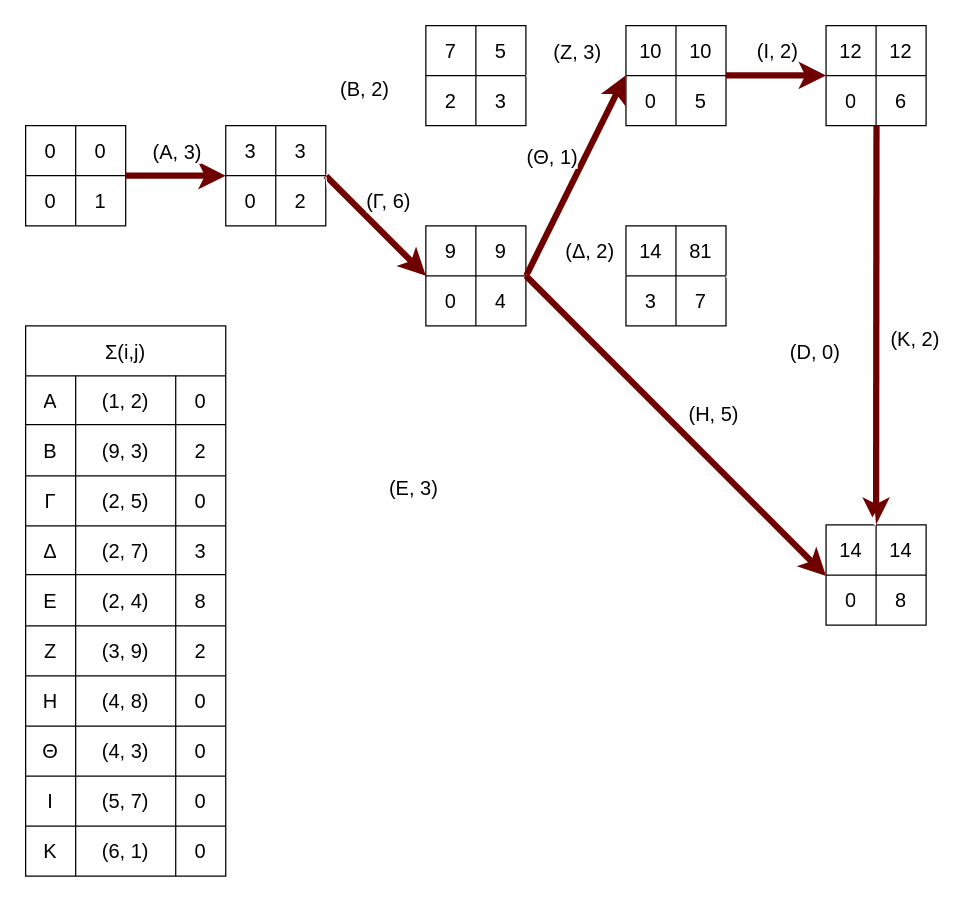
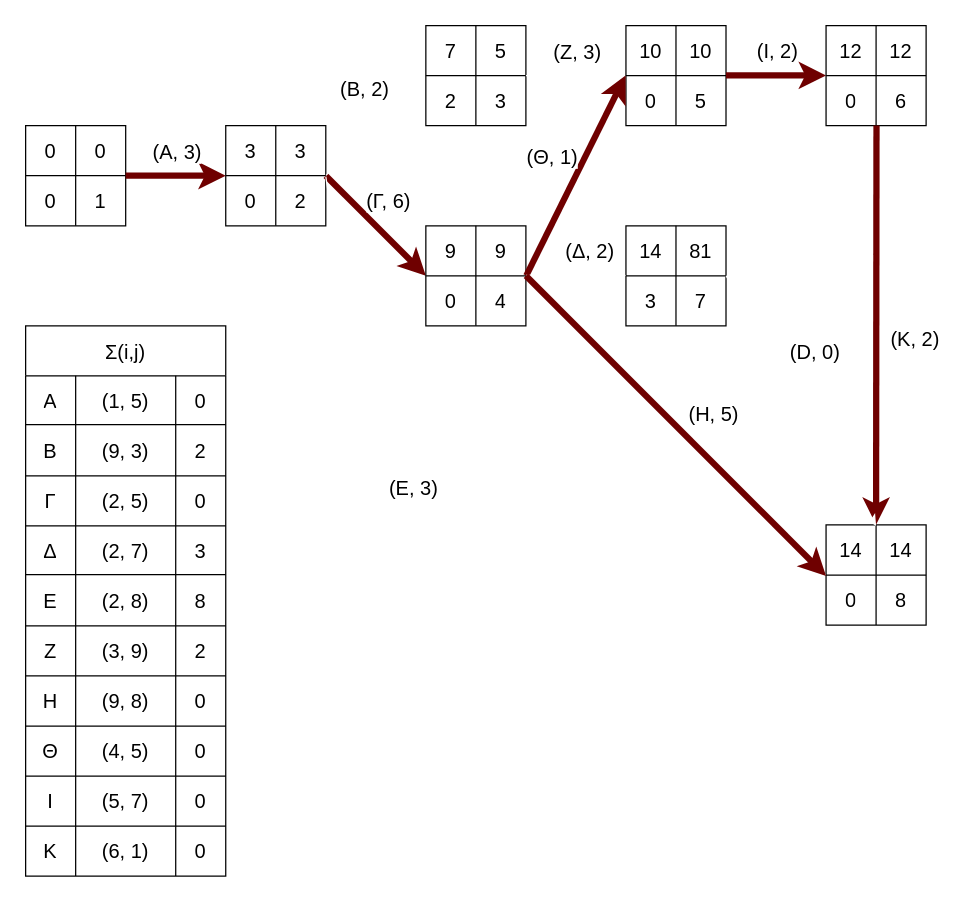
node "(1, 2)": label "(1, 2)" -> "(1, 5)"
node "(2, 4)": label "(2, 4)" -> "(2, 8)"
node "(4, 8)": label "(4, 8)" -> "(9, 8)"
node "(4, 3)": label "(4, 3)" -> "(4, 5)"
